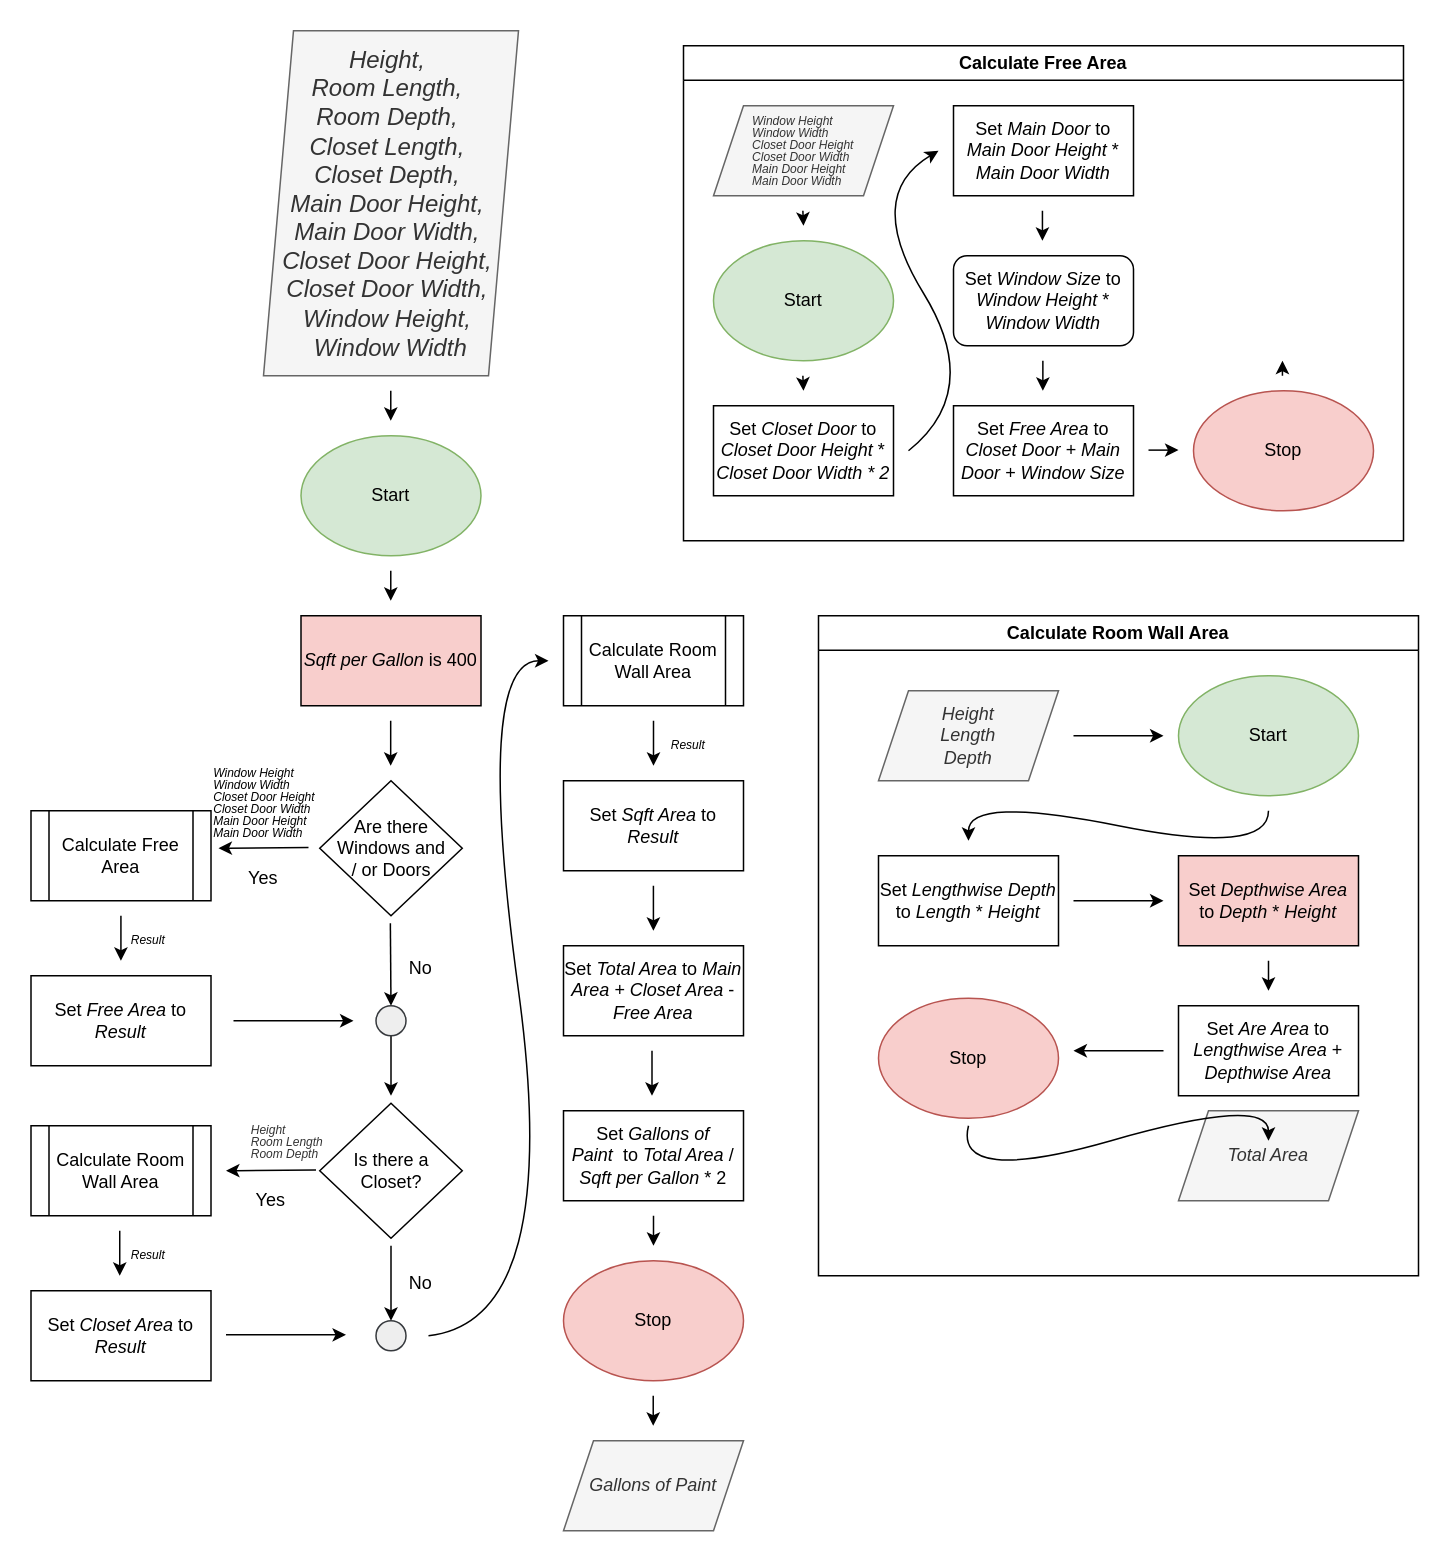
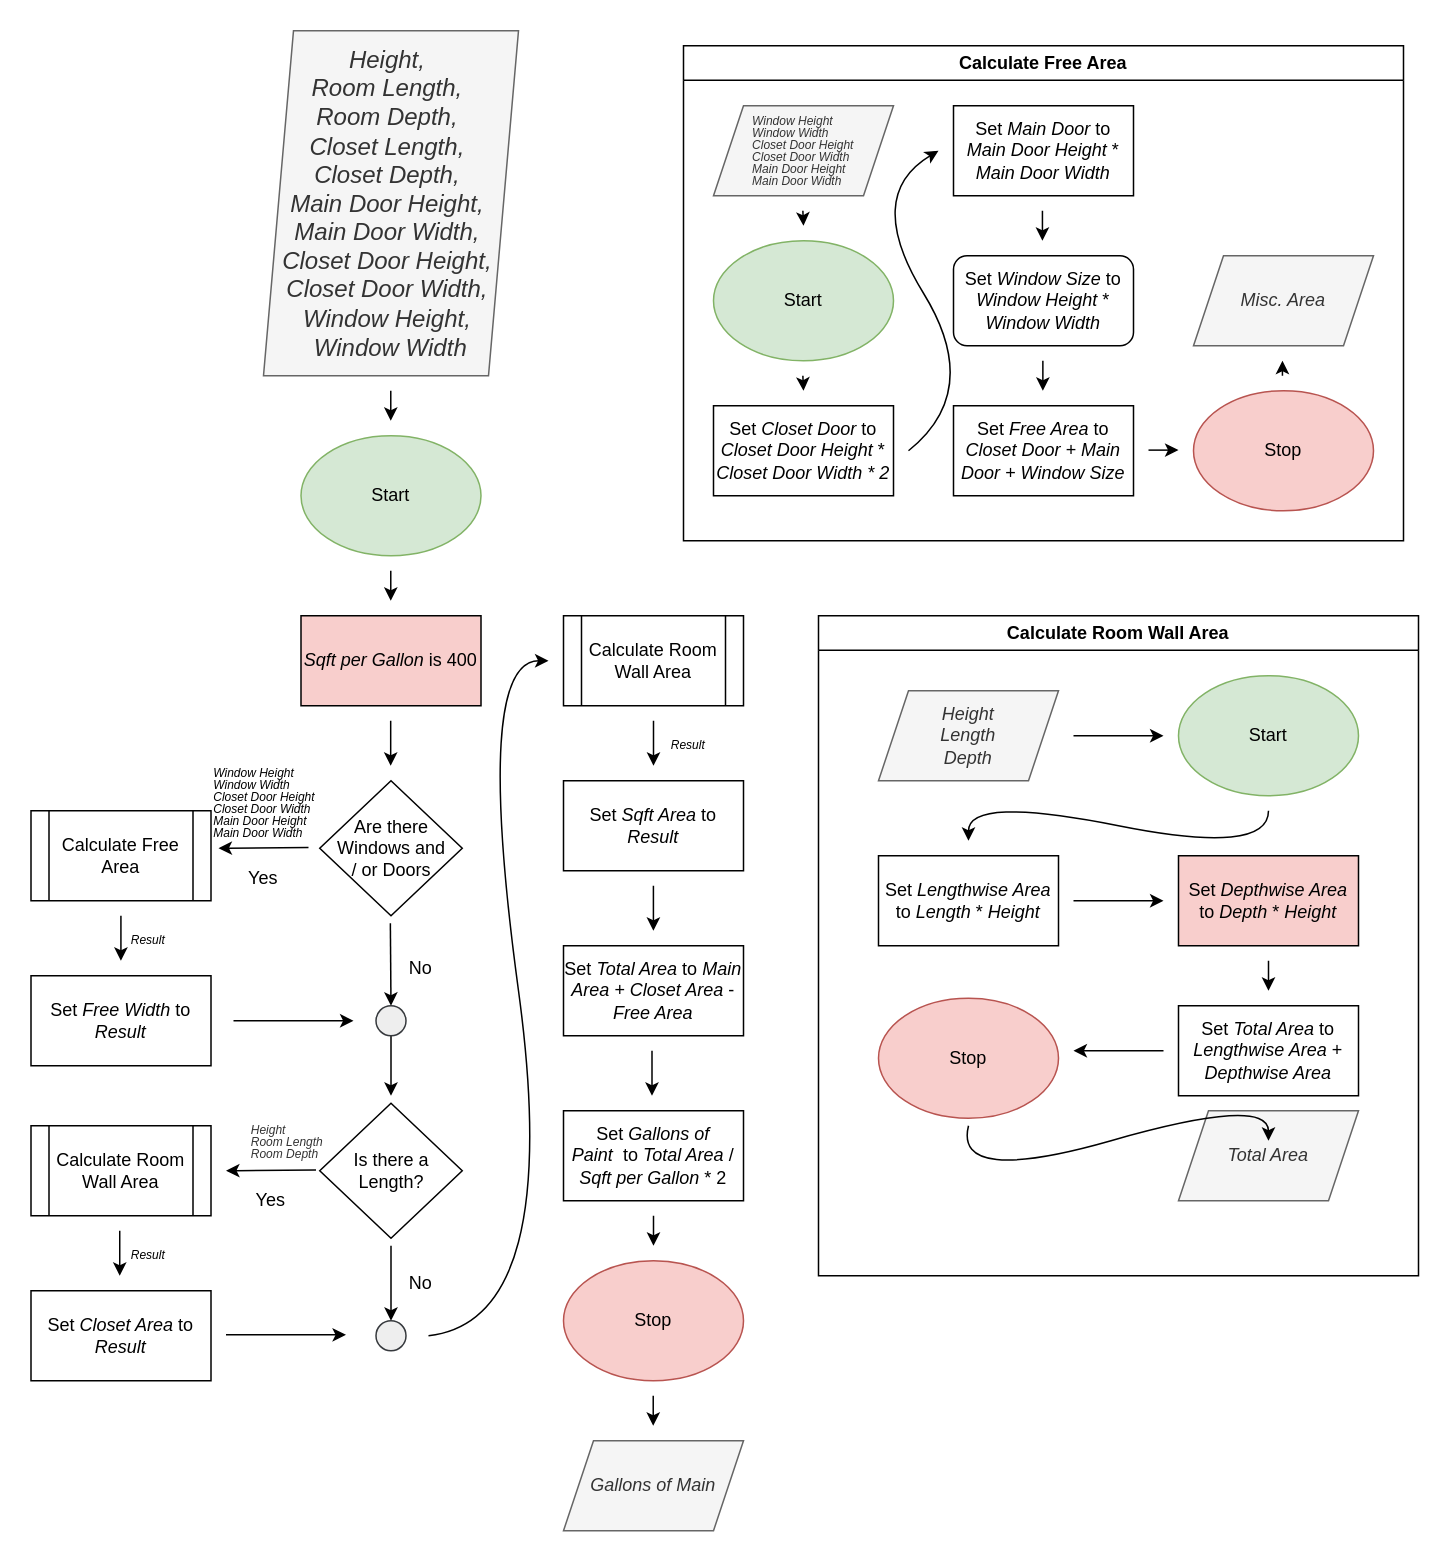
node "Misc. Area": added
node "Set Lengthwise Depth to Length * Height": label "Set Lengthwise Depth to Length * Height" -> "Set Lengthwise Area to Length * Height"
node "Set Free Area to Result": label "Set Free Area to Result" -> "Set Free Width to Result"
node "Set Are Area to Lengthwise Area + Depthwise Area": label "Set Are Area to Lengthwise Area + Depthwise Area" -> "Set Total Area to Lengthwise Area + Depthwise Area"
node "Is there a Closet?": label "Is there a Closet?" -> "Is there a Length?"
node "Gallons of Paint": label "Gallons of Paint" -> "Gallons of Main"
